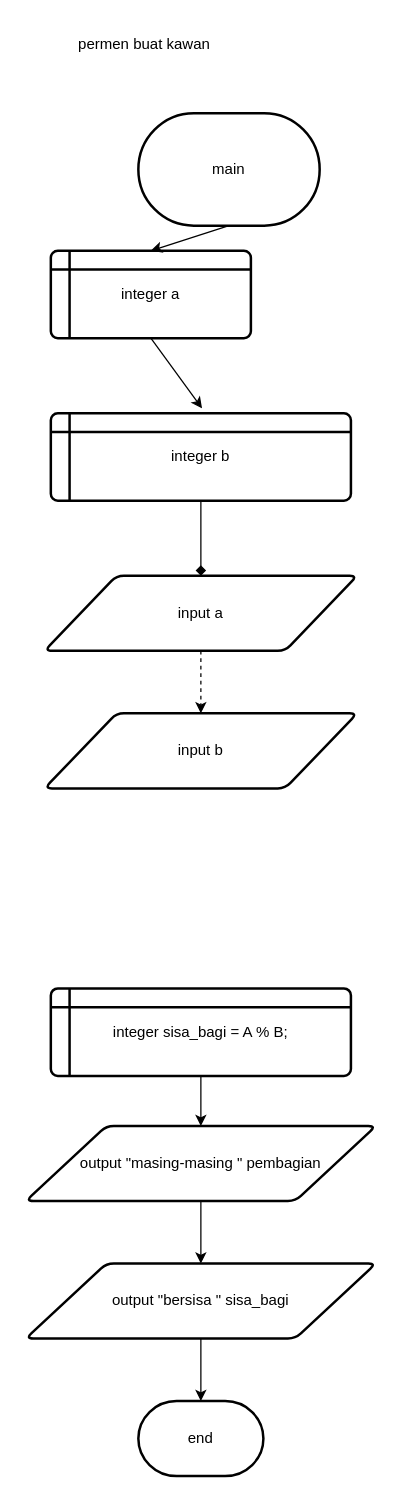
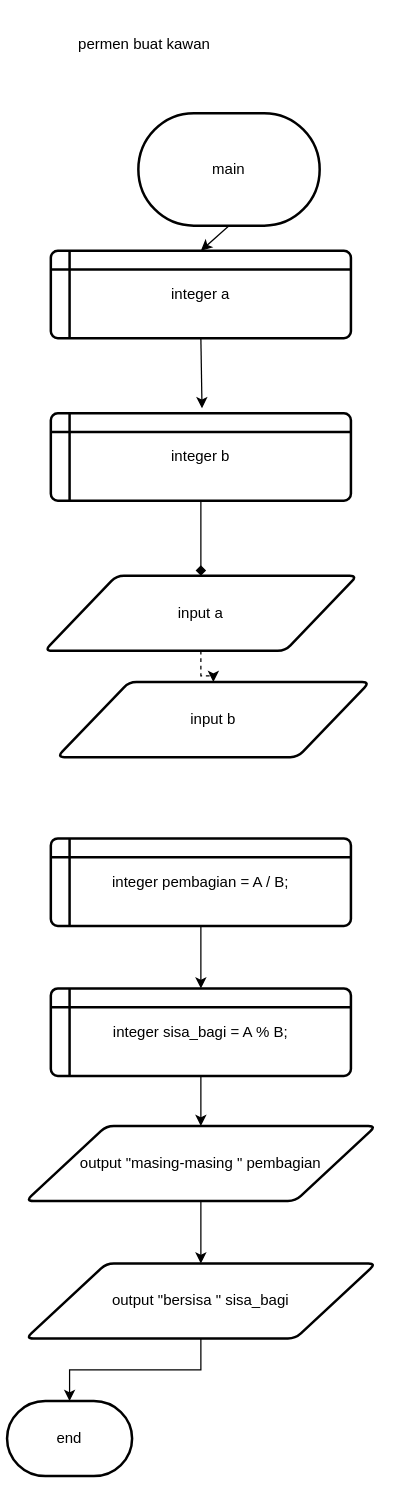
node "integer a": size 200x88 -> 300x88
node "input b": moved (201, 751) -> (213, 719)
node "integer pembagian = A / B;": added
edge "integer pembagian = A / B;" -> "integer sisa_bagi = A % B;": added
node "end": moved (201, 1438) -> (69, 1438)
